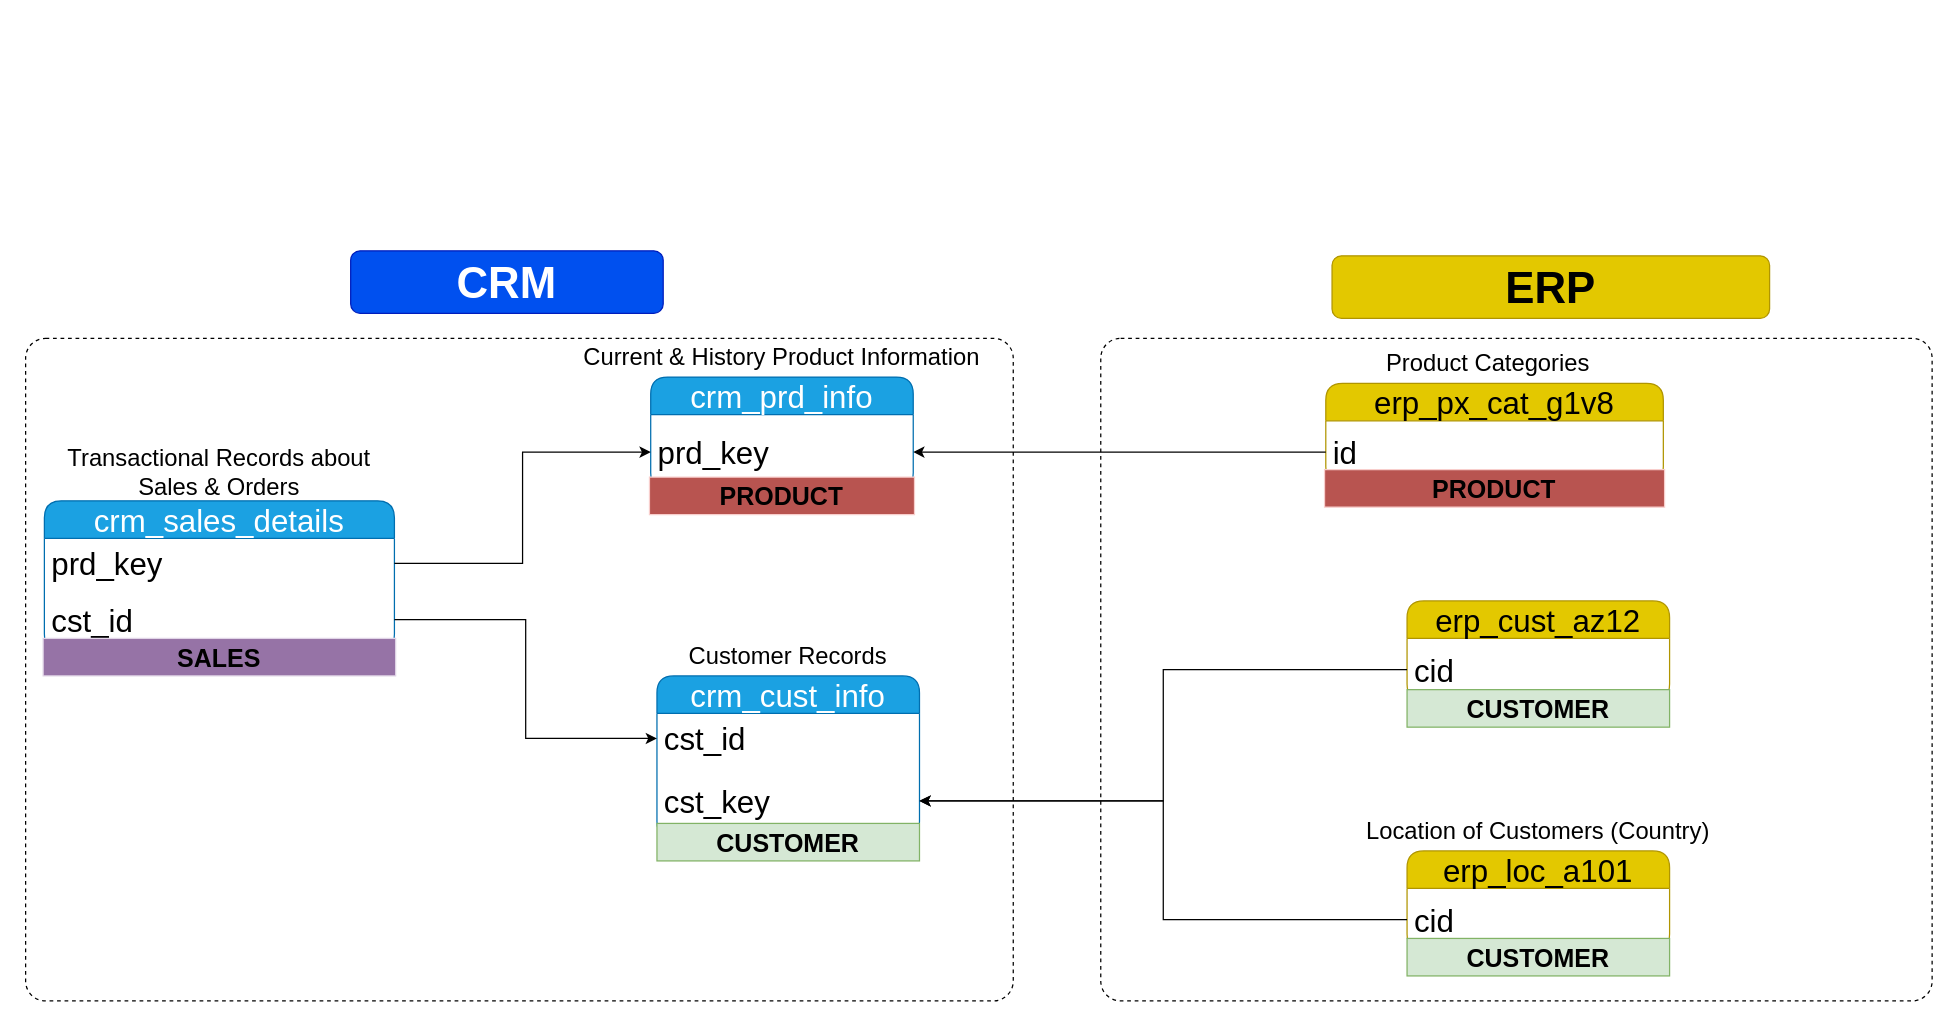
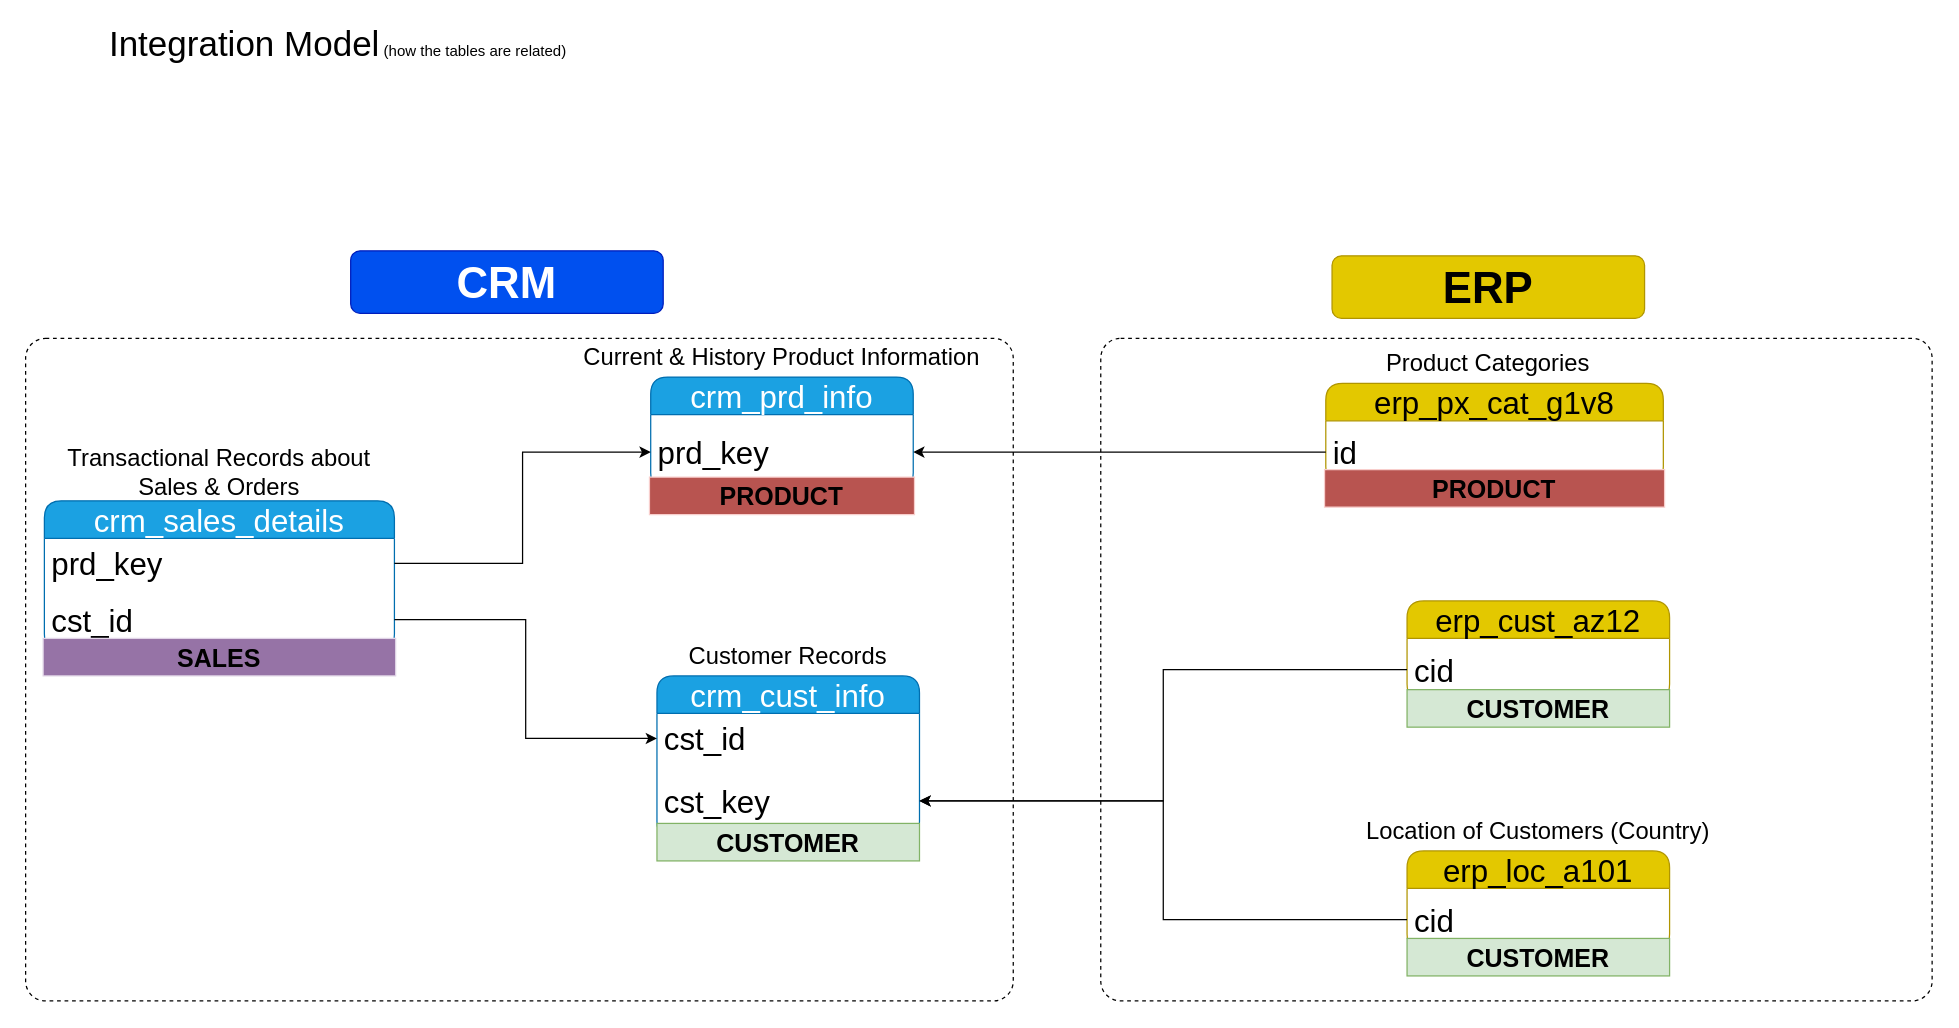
node "Integration Model (how the tables are related)": added
node "ERP": size 438x63 -> 313x63
